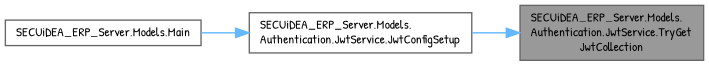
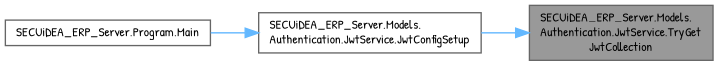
node "SECUiDEA_ERP_Server.Models.Main": label "SECUiDEA_ERP_Server.Models.Main" -> "SECUiDEA_ERP_Server.Program.Main"
